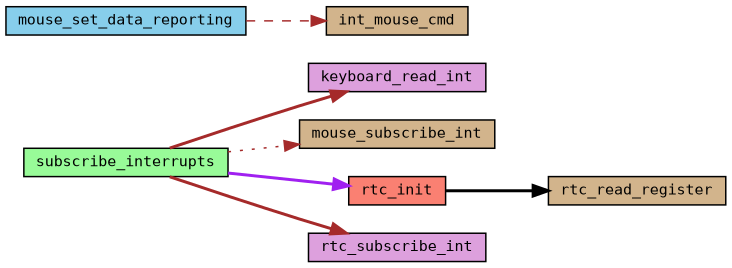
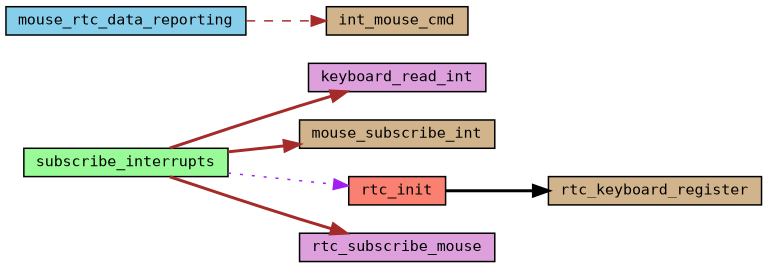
node "mouse_set_data_reporting": label "mouse_set_data_reporting" -> "mouse_rtc_data_reporting"
edge "subscribe_interrupts" -> "mouse_subscribe_int": style dotted -> bold
edge "subscribe_interrupts" -> "rtc_init": style bold -> dotted
node "rtc_read_register": label "rtc_read_register" -> "rtc_keyboard_register"
node "rtc_subscribe_int": label "rtc_subscribe_int" -> "rtc_subscribe_mouse"
